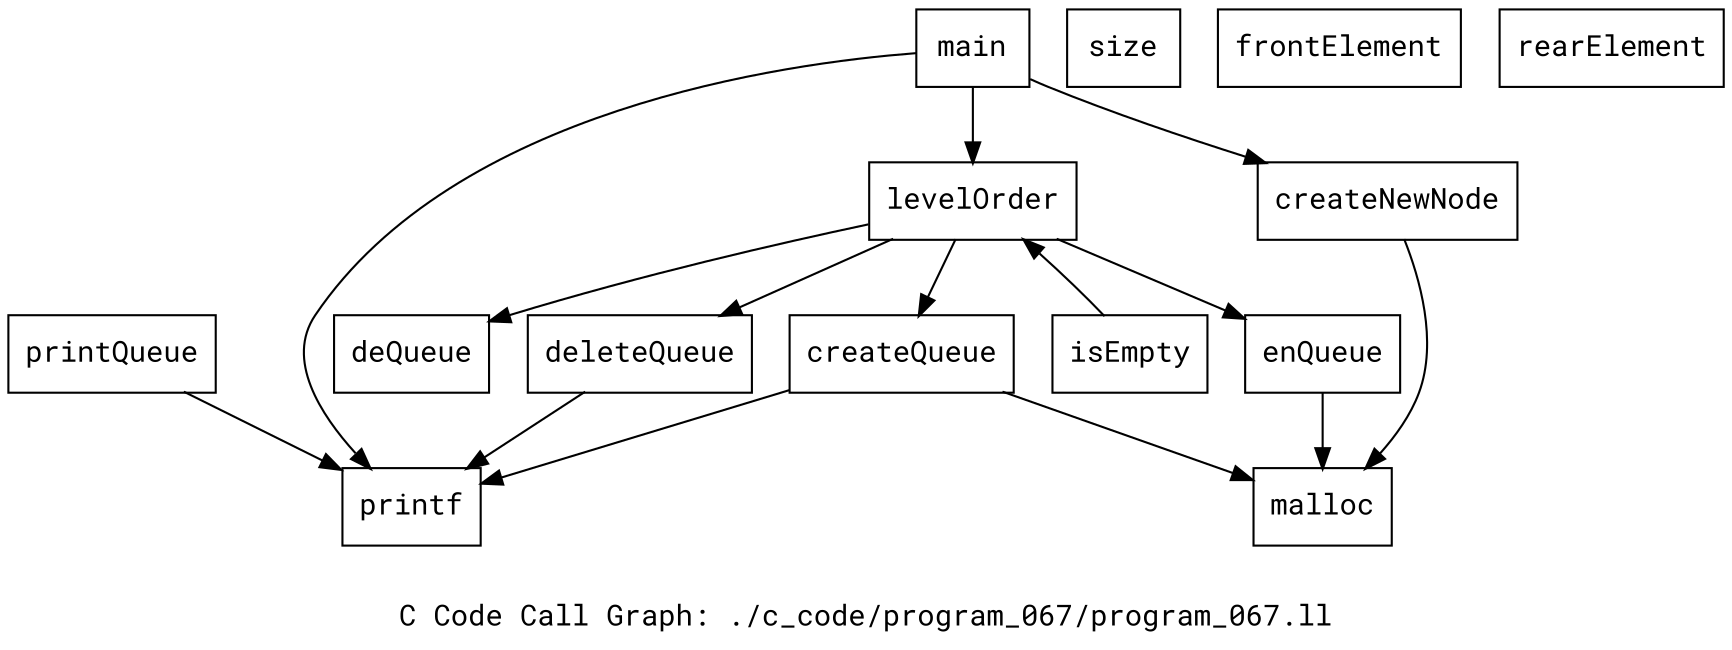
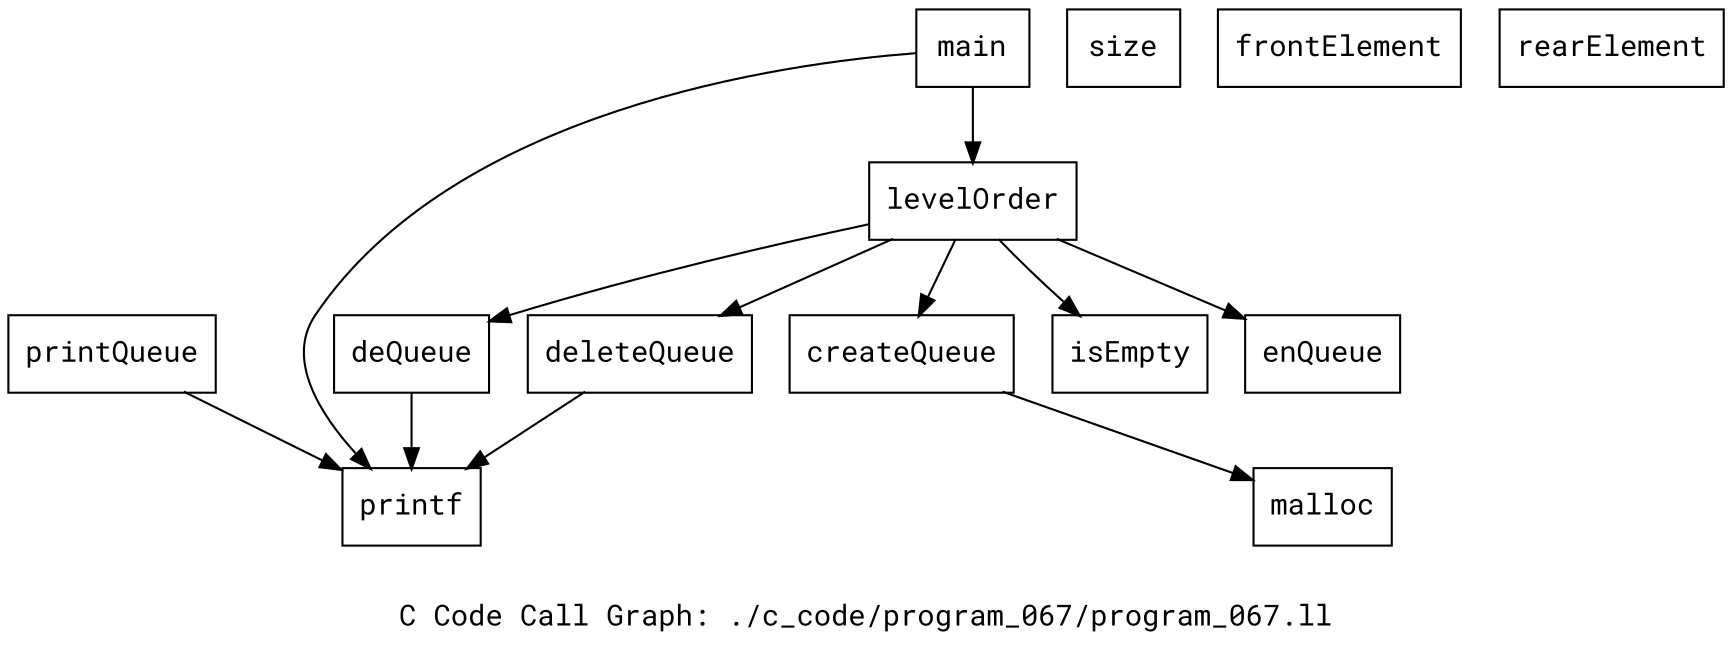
node "createNewNode": removed
edge "isEmpty" -> "levelOrder": reversed
edge "enQueue" -> "malloc": removed
edge "createQueue" -> "printf": now "deQueue" -> "printf"
